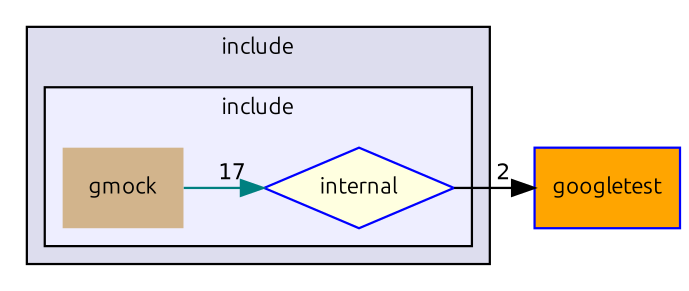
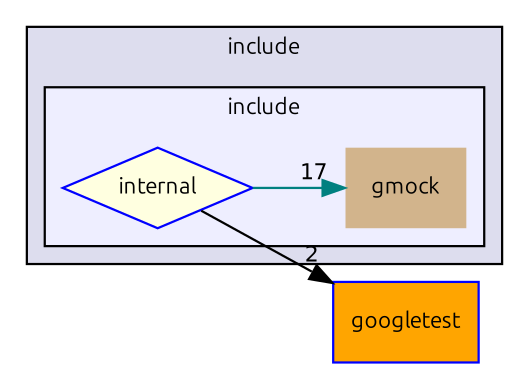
edge "gmock" -> "internal": reversed
